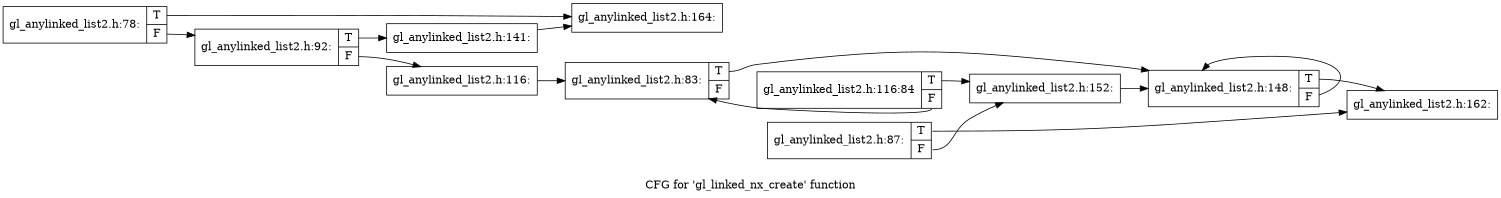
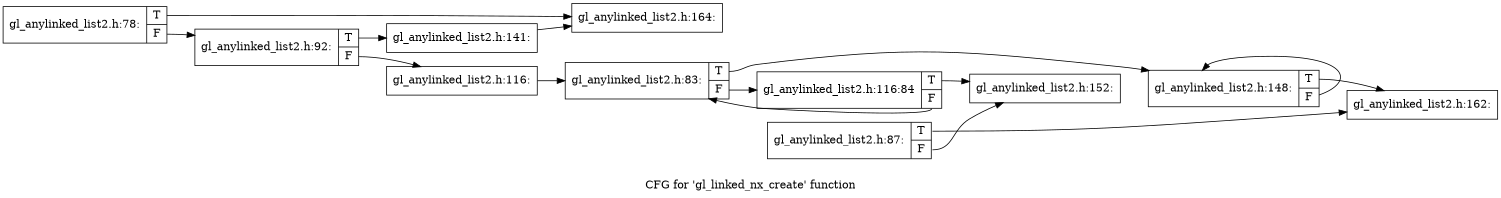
edge "gl_anylinked_list2.h:152:" -> "gl_anylinked_list2.h:148:": removed
edge "gl_anylinked_list2.h:83:" -> "gl_anylinked_list2.h:116:84": added
